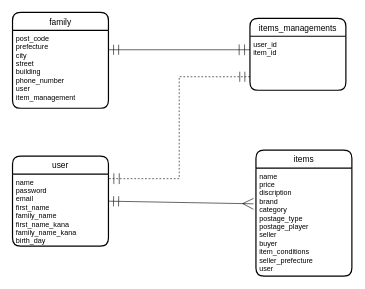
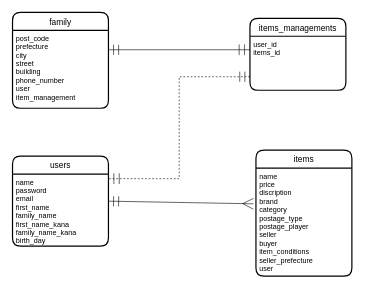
node "user_id item_id": label "user_id item_id" -> "user_id items_id"
node "user": label "user" -> "users"
